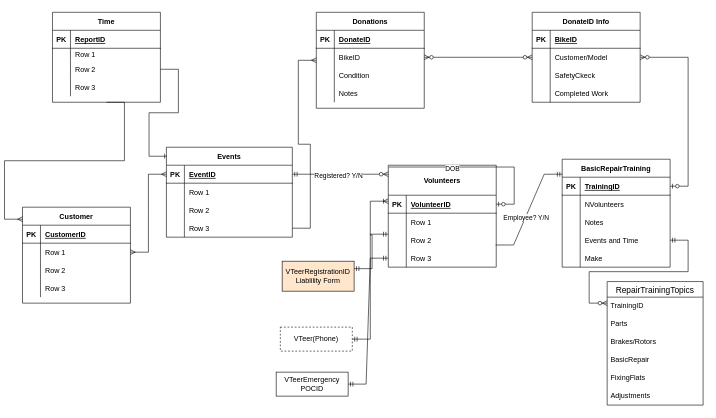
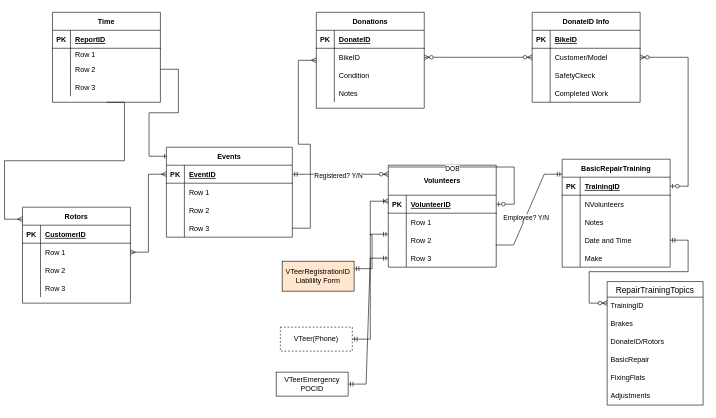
node "Customer": label "Customer" -> "Rotors"
node "Events and Time": label "Events and Time" -> "Date and Time"
node "Parts": label "Parts" -> "Brakes"
node "Brakes/Rotors": label "Brakes/Rotors" -> "DonateID/Rotors"
